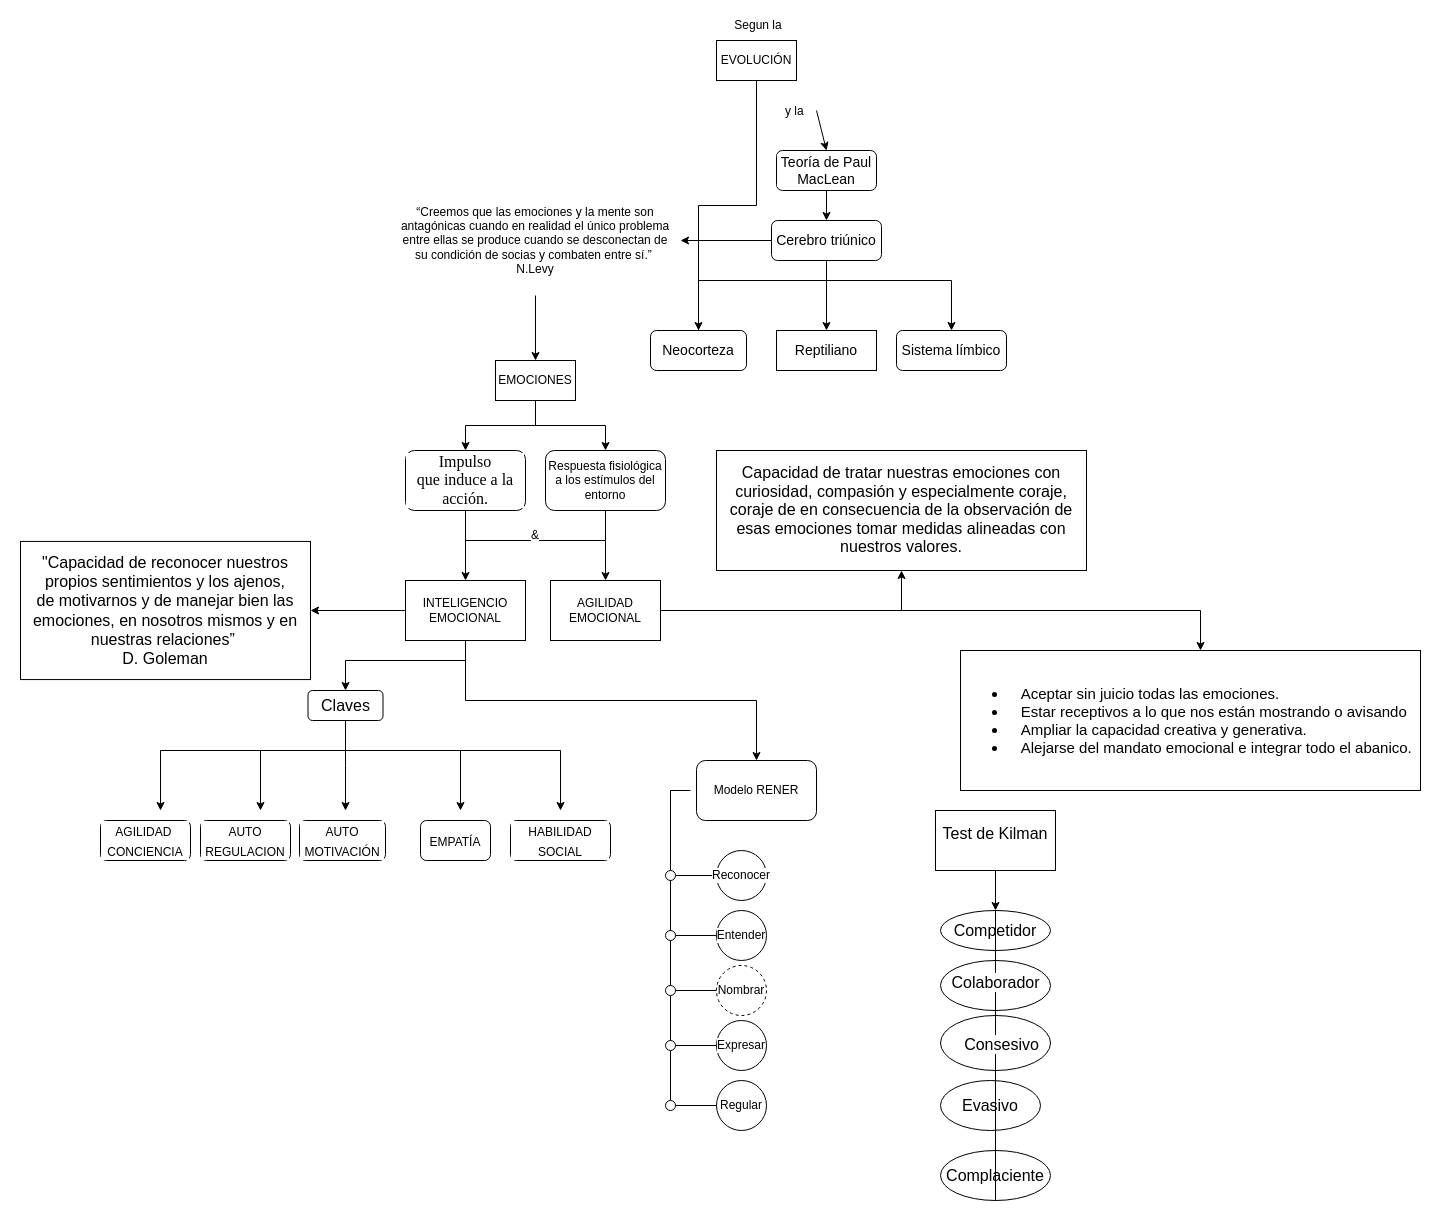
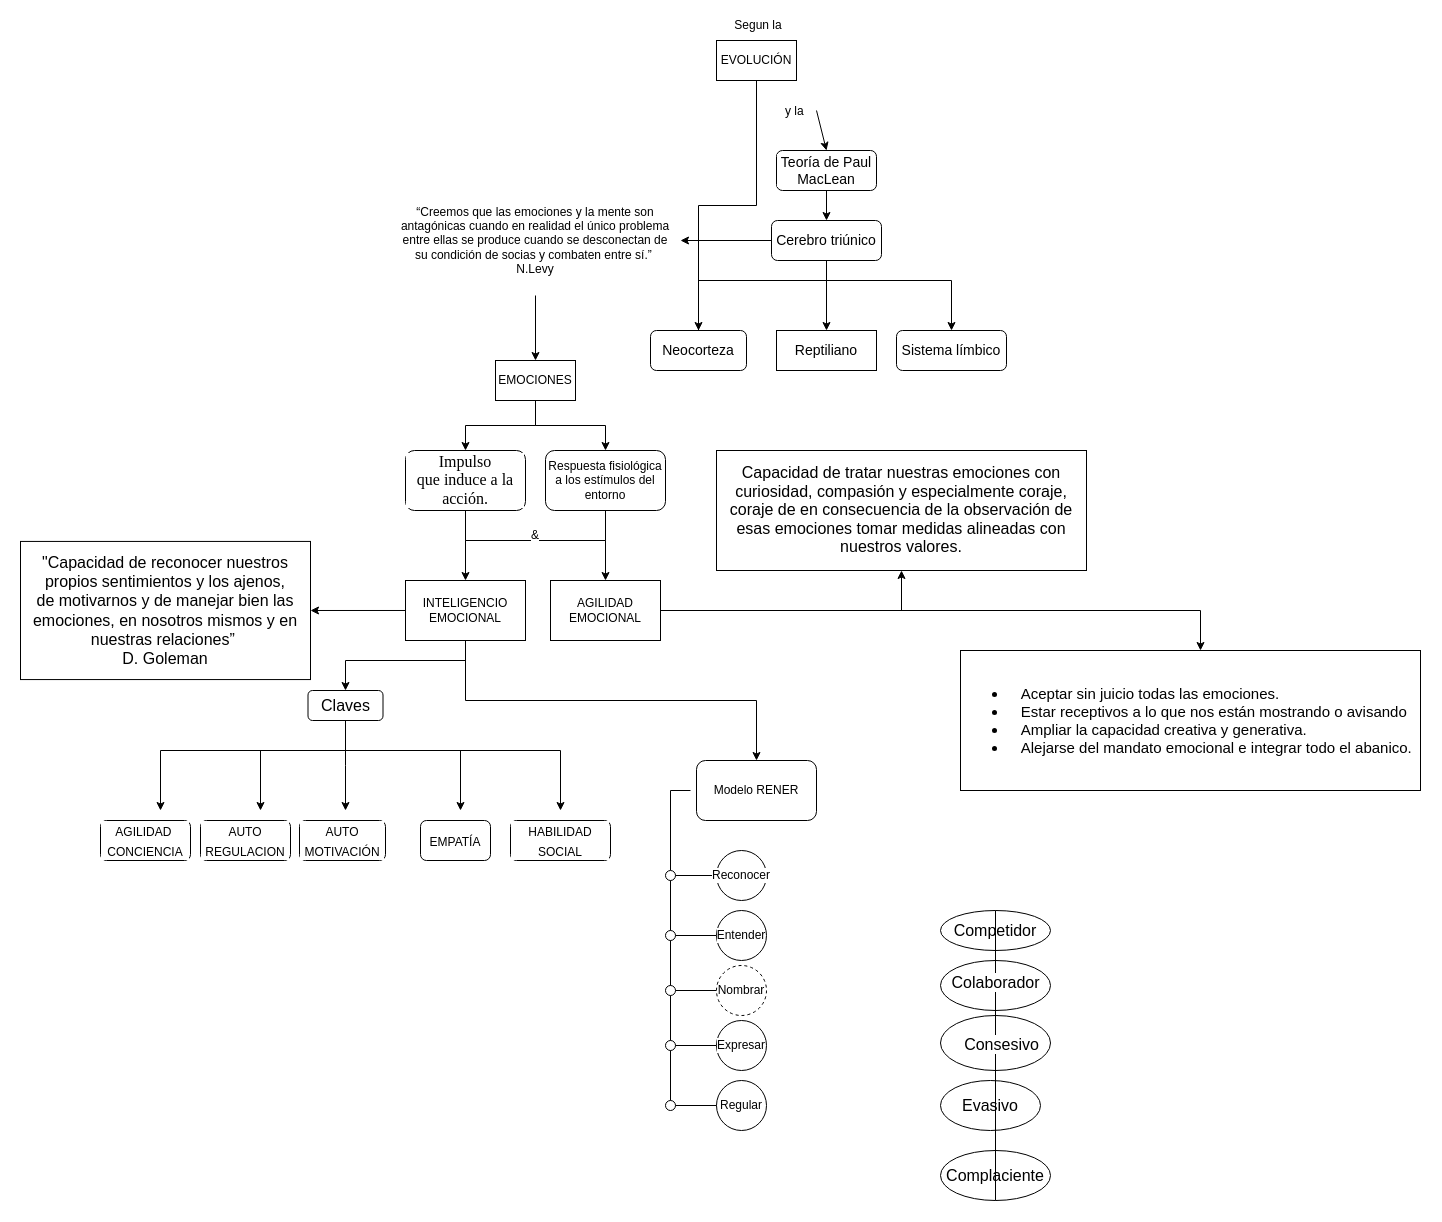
node "Test de Kilman": removed
edge "Test de Kilman" -> "Competidor": removed
